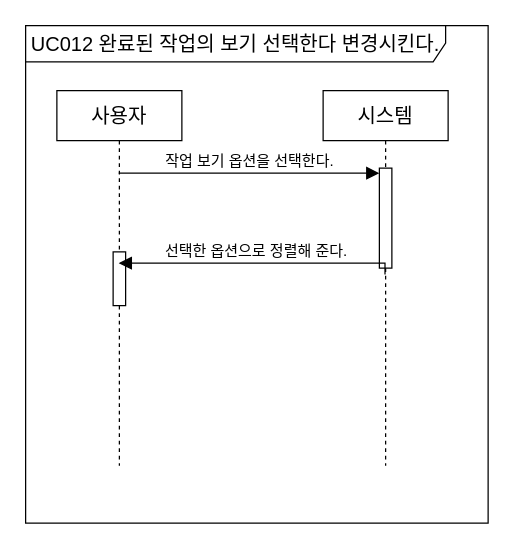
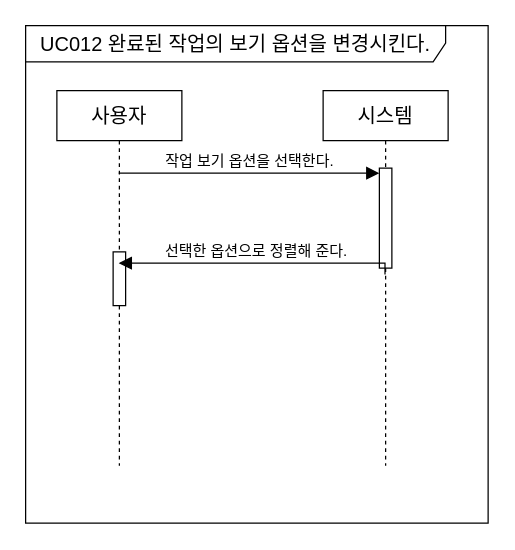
node "UC012 완료된 작업의 보기 선택한다 변경시킨다.": label "UC012 완료된 작업의 보기 선택한다 변경시킨다." -> "UC012 완료된 작업의 보기 옵션을 변경시킨다."
